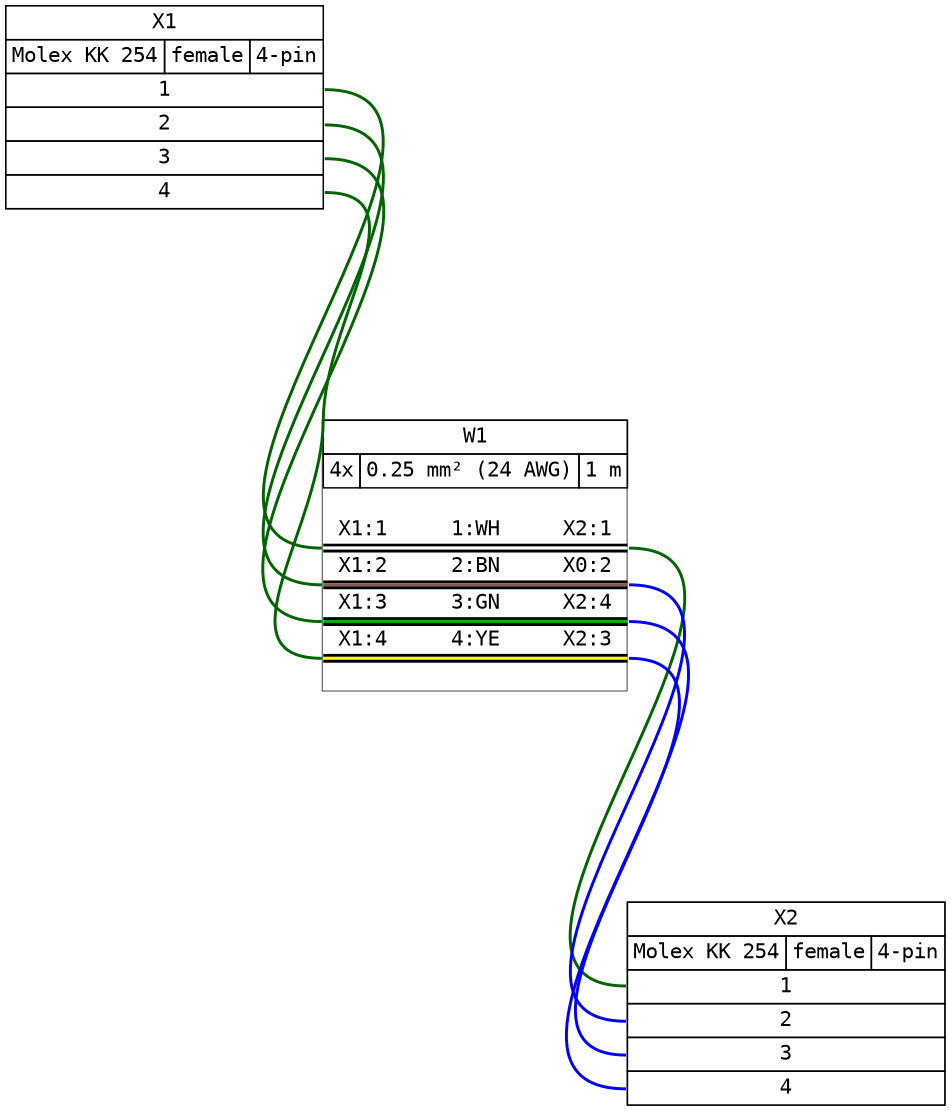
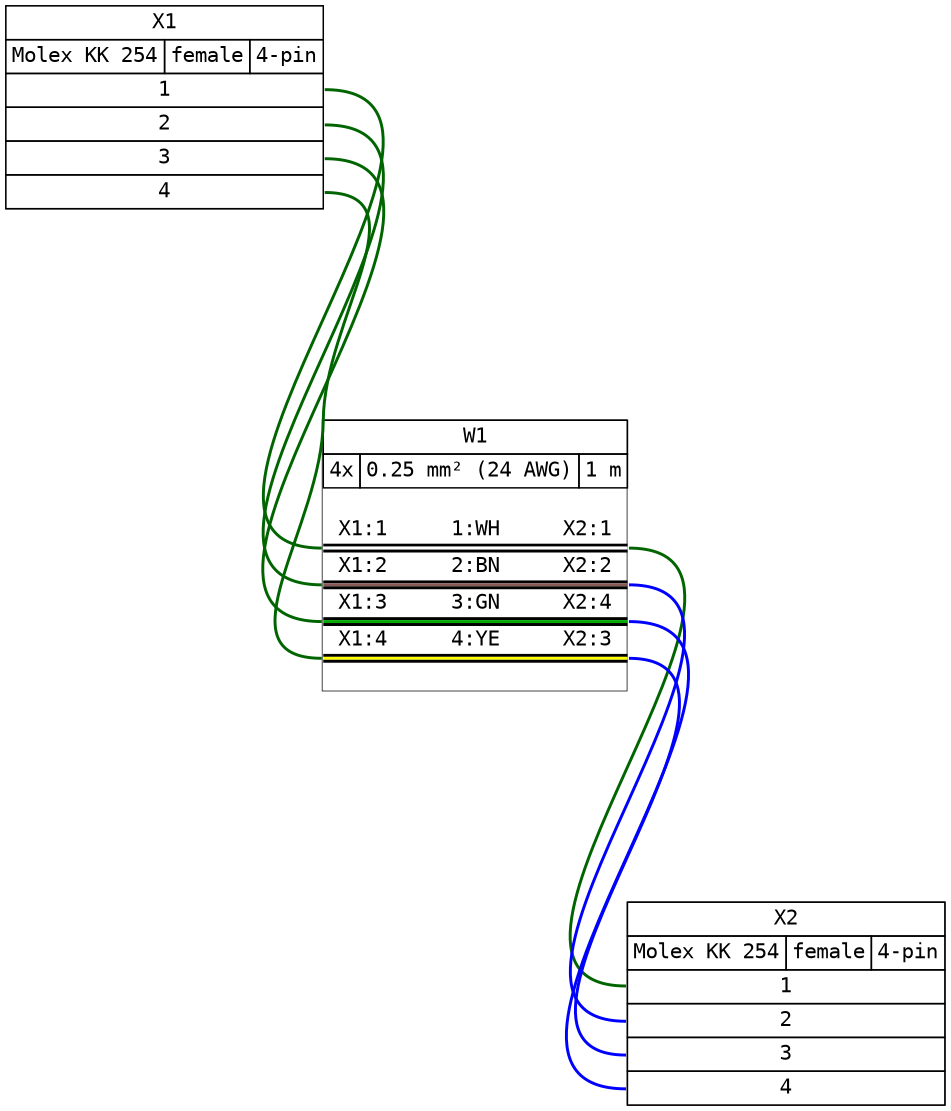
node "W1": text "X0:2" -> "X2:2"
